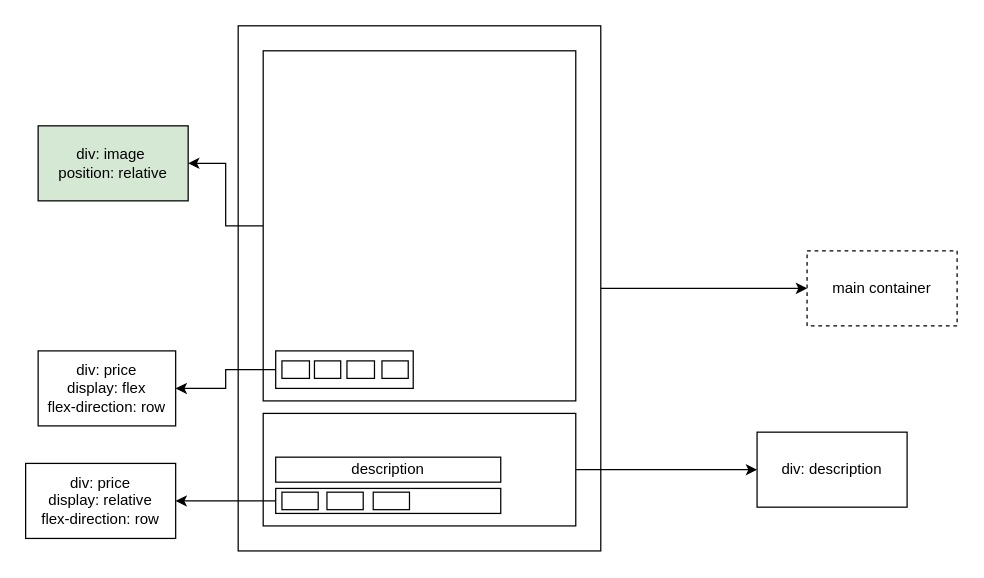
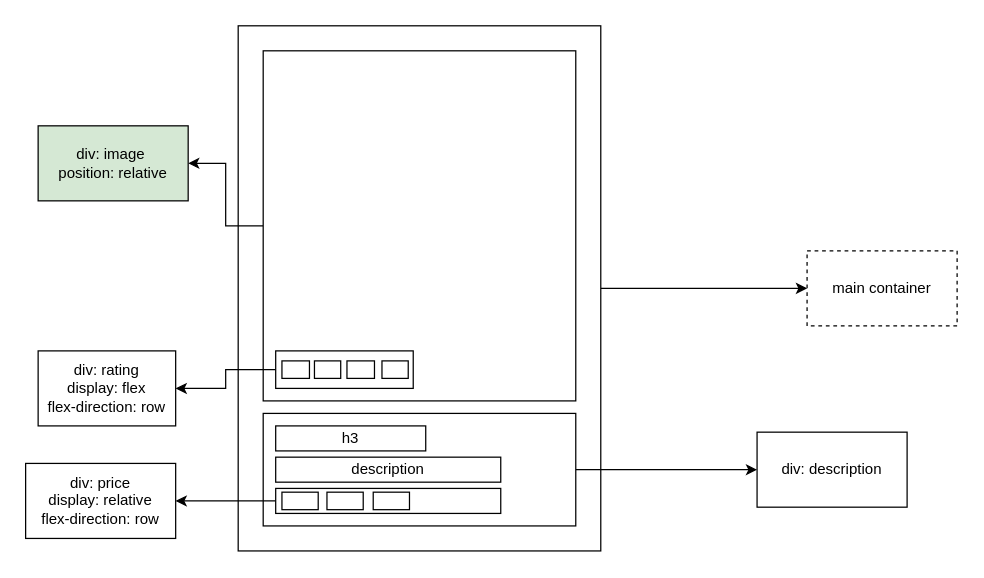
node "div: price display: flex flex-direction: row": label "div: price display: flex flex-direction: row" -> "div: rating display: flex flex-direction: row"
node "h3": added
